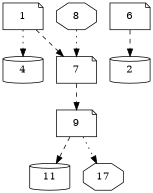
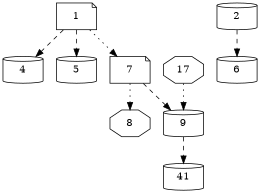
node "6": shape note -> cylinder
edge "1" -> "4": style dotted -> dashed
edge "8" -> "7": reversed
edge "6" -> "2": reversed
edge "1" -> "7": style dashed -> dotted
node "5": added
node "9": shape note -> cylinder
edge "9" -> "17": reversed
node "11": label "11" -> "41"
